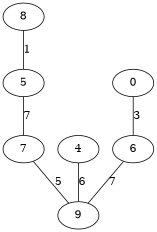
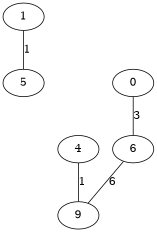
node "8": label "8" -> "1"
node "7": removed
edge "4" -- "9": label "6" -> "1"
edge "6" -- "9": label "7" -> "6"
